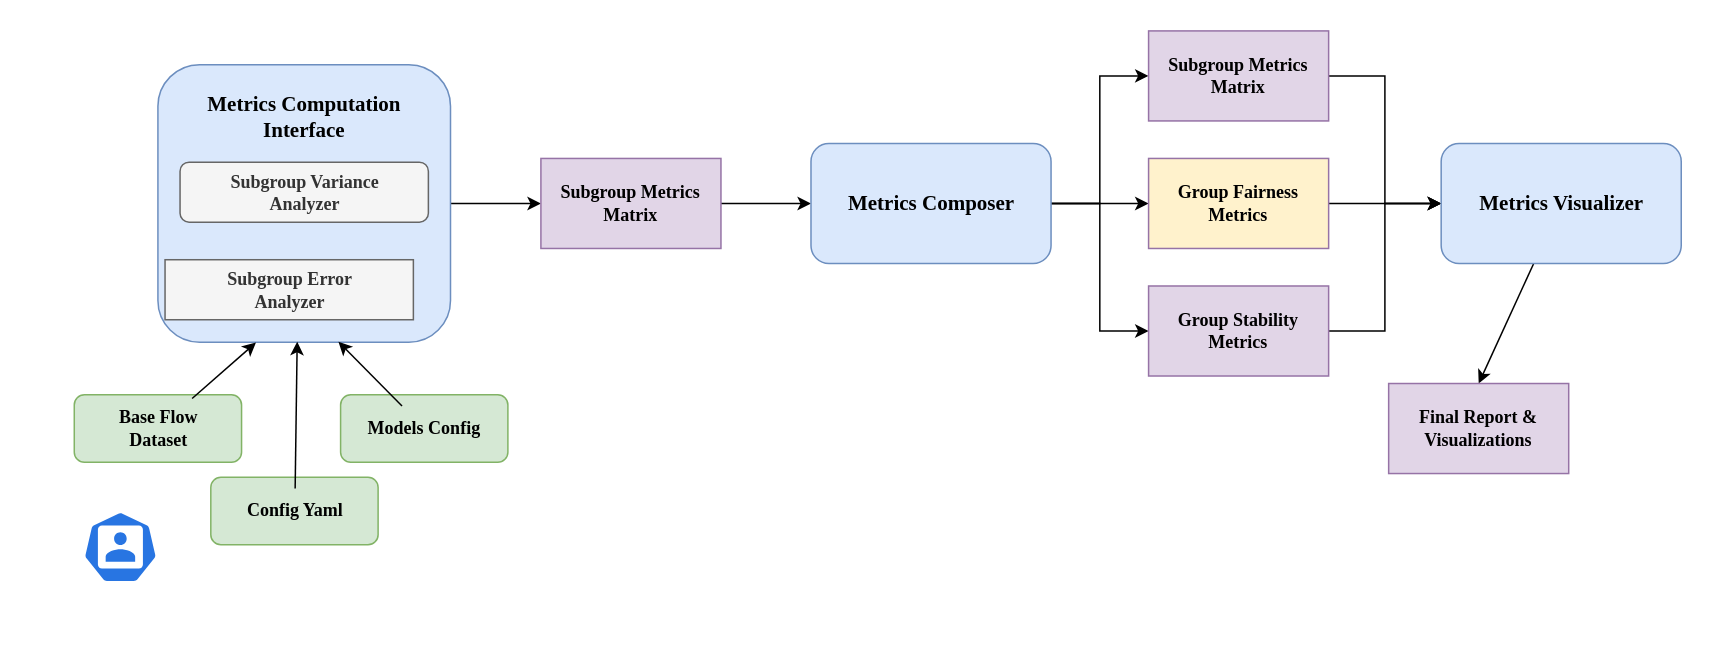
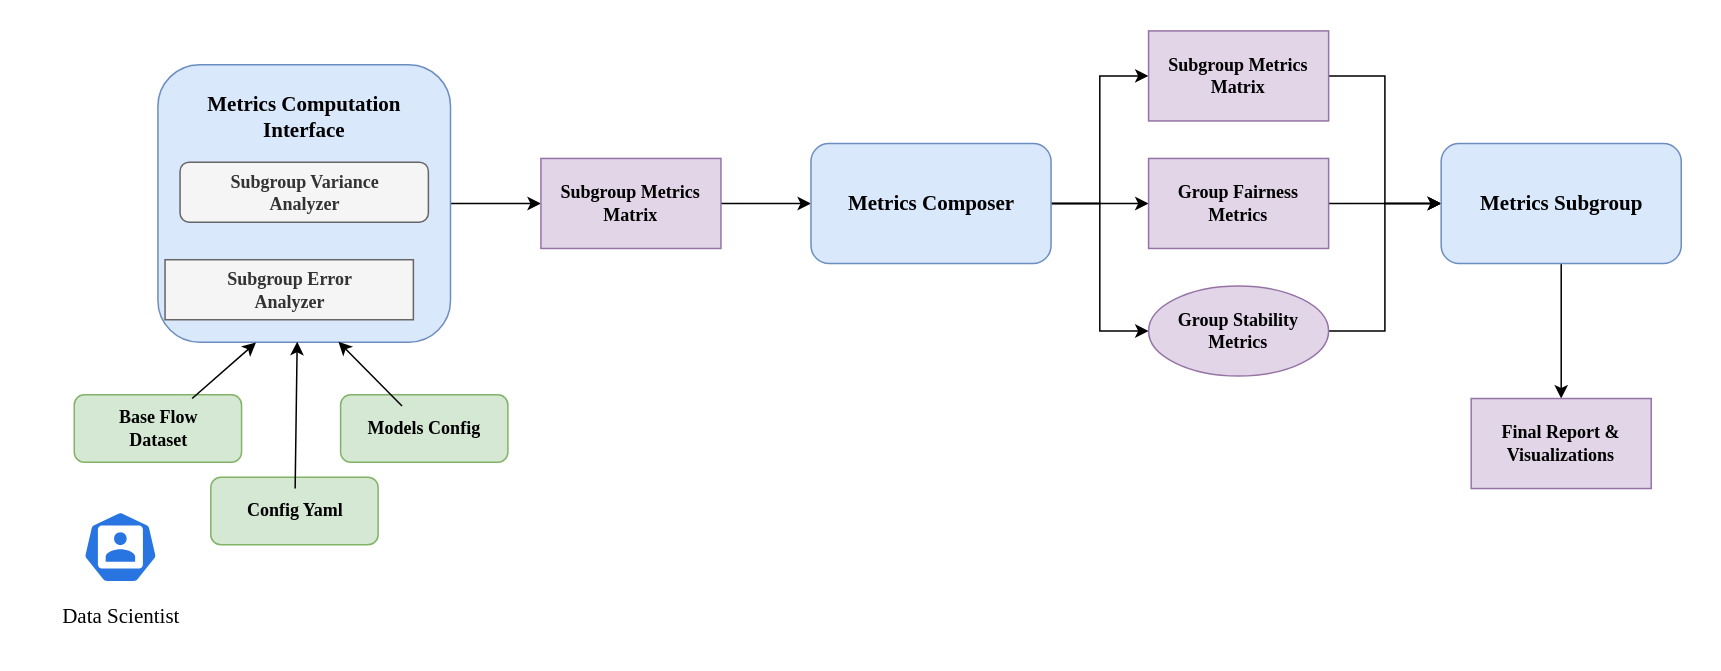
node "Group Fairness Metrics": fillcolor #fff2cc -> #e1d5e7
node "Metrics Visualizer": label "Metrics Visualizer" -> "Metrics Subgroup"
node "Group Stability Metrics": shape rectangle -> ellipse
node "Final Report & Visualizations": moved (1478, 428) -> (1561, 443)
node "Data Scientist": added
